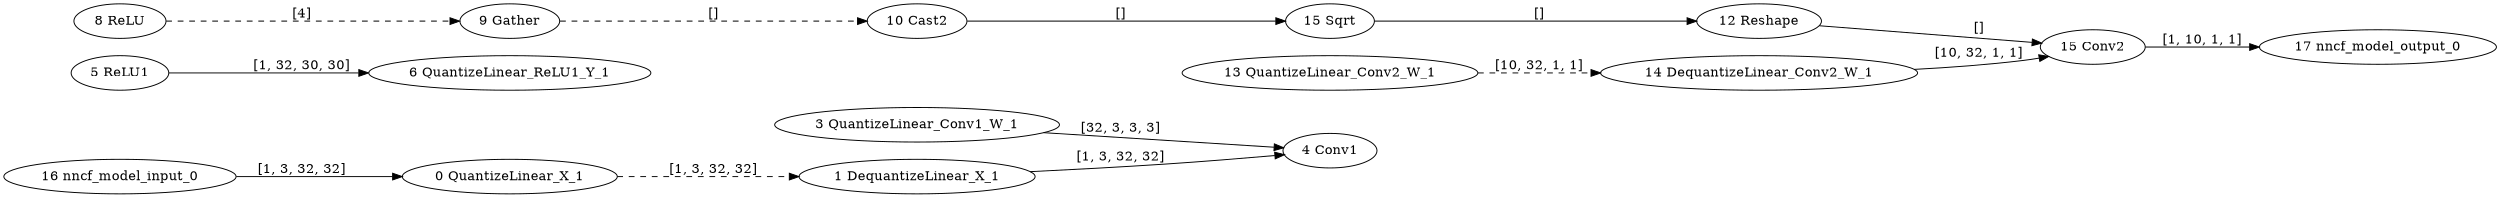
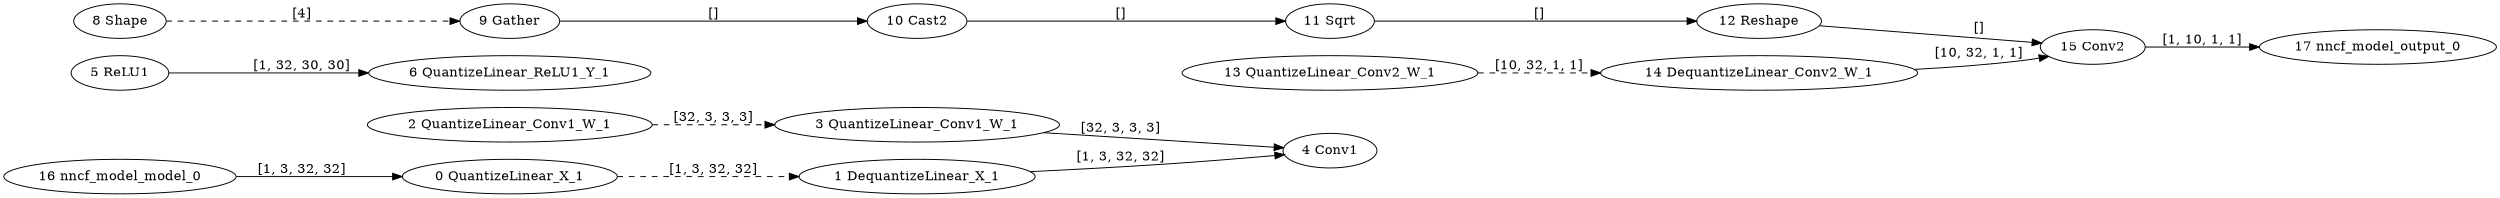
node "8 ReLU": label "8 ReLU" -> "8 Shape"
edge "9 Gather" -> "10 Cast2": style dashed -> solid
node "15 Sqrt": label "15 Sqrt" -> "11 Sqrt"
node "2 QuantizeLinear_Conv1_W_1": added
node "16 nncf_model_input_0": label "16 nncf_model_input_0" -> "16 nncf_model_model_0"
